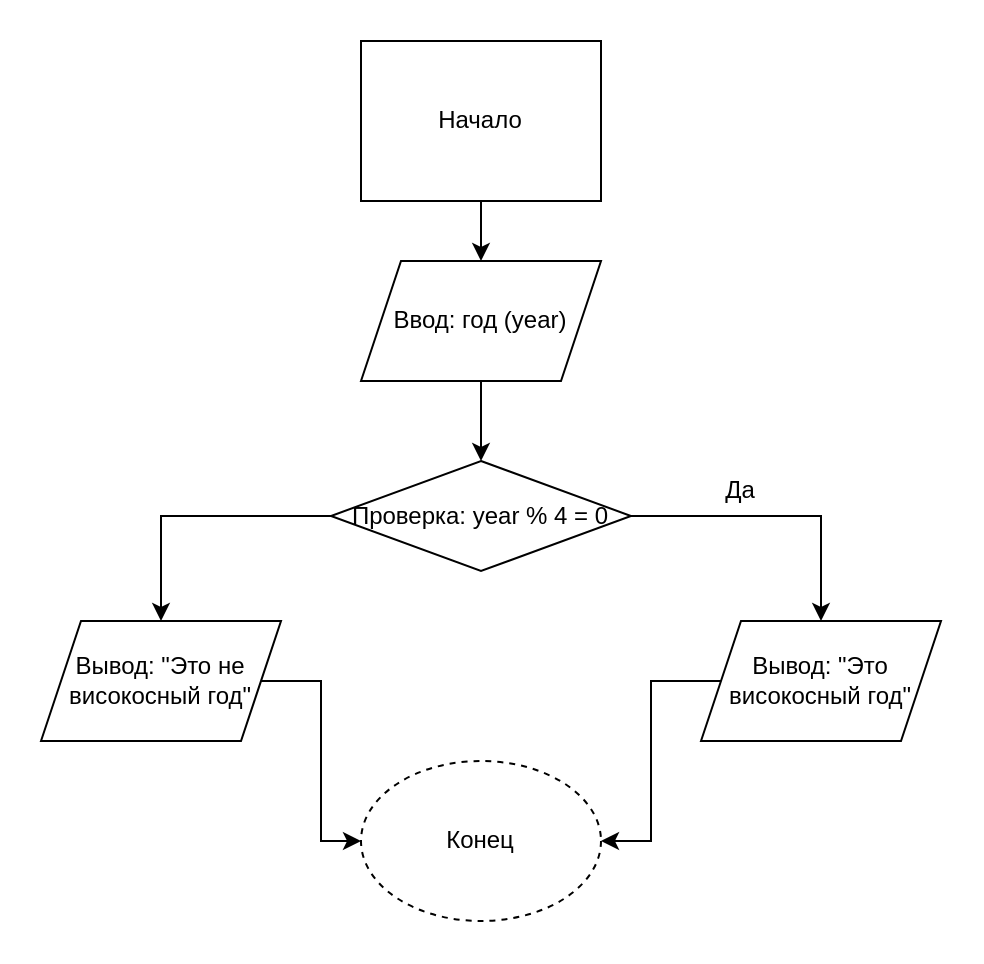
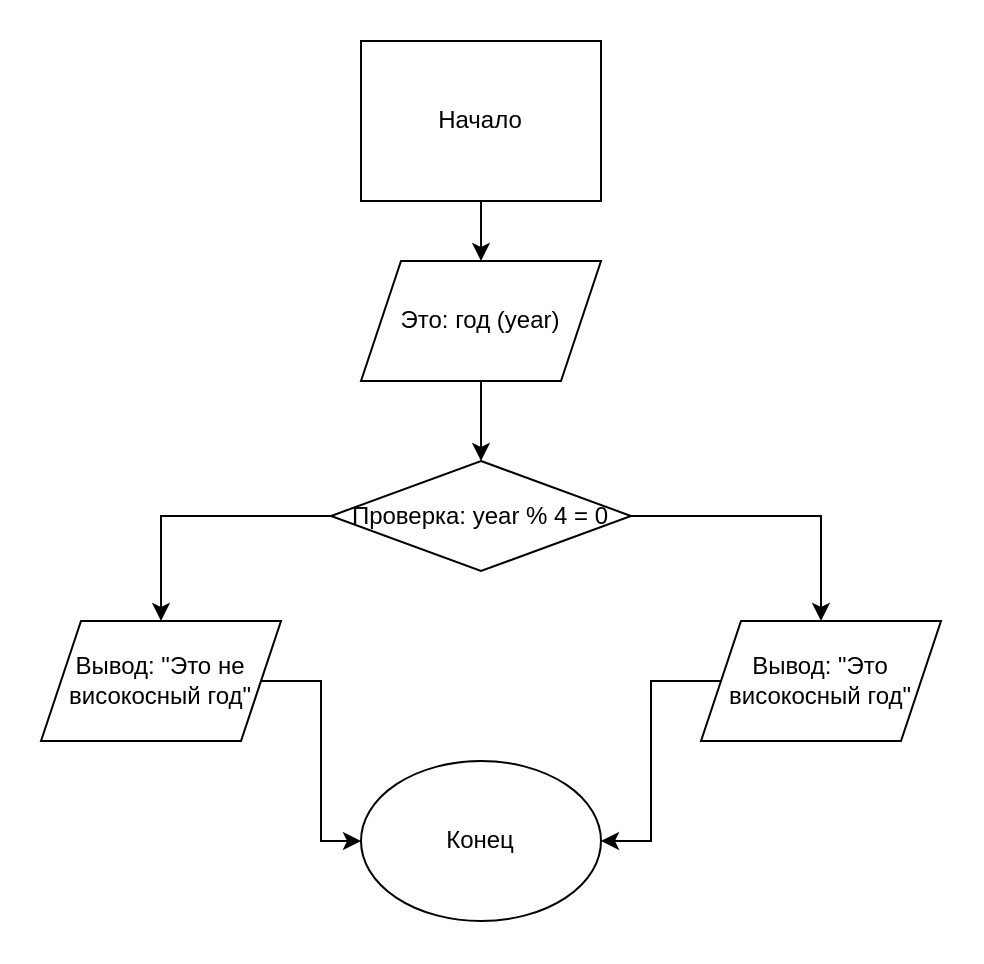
node "Ввод: год (year)": label "Ввод: год (year)" -> "Это: год (year)"
node "Да": removed
node "Конец": style dashed -> solid
